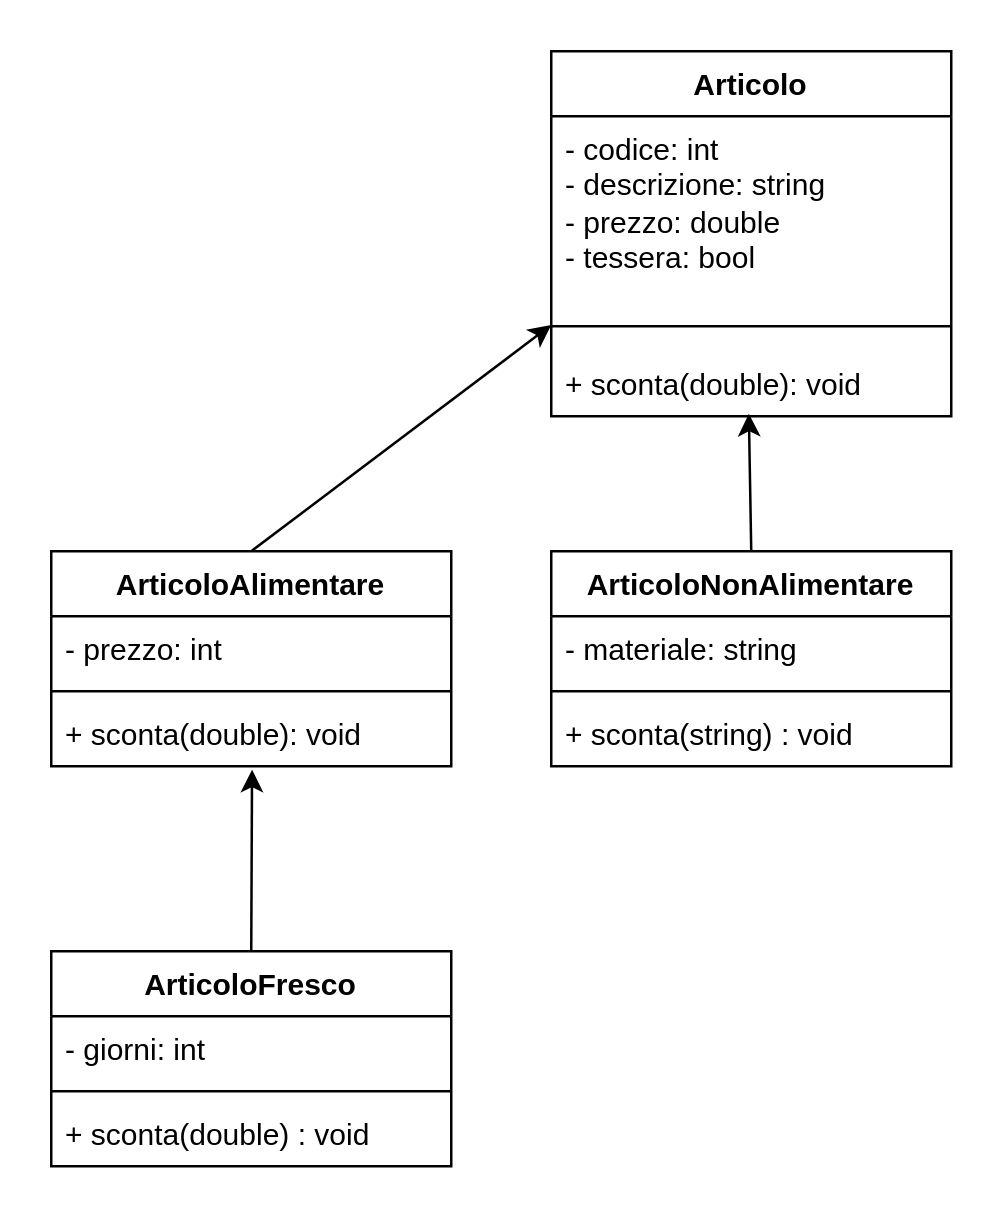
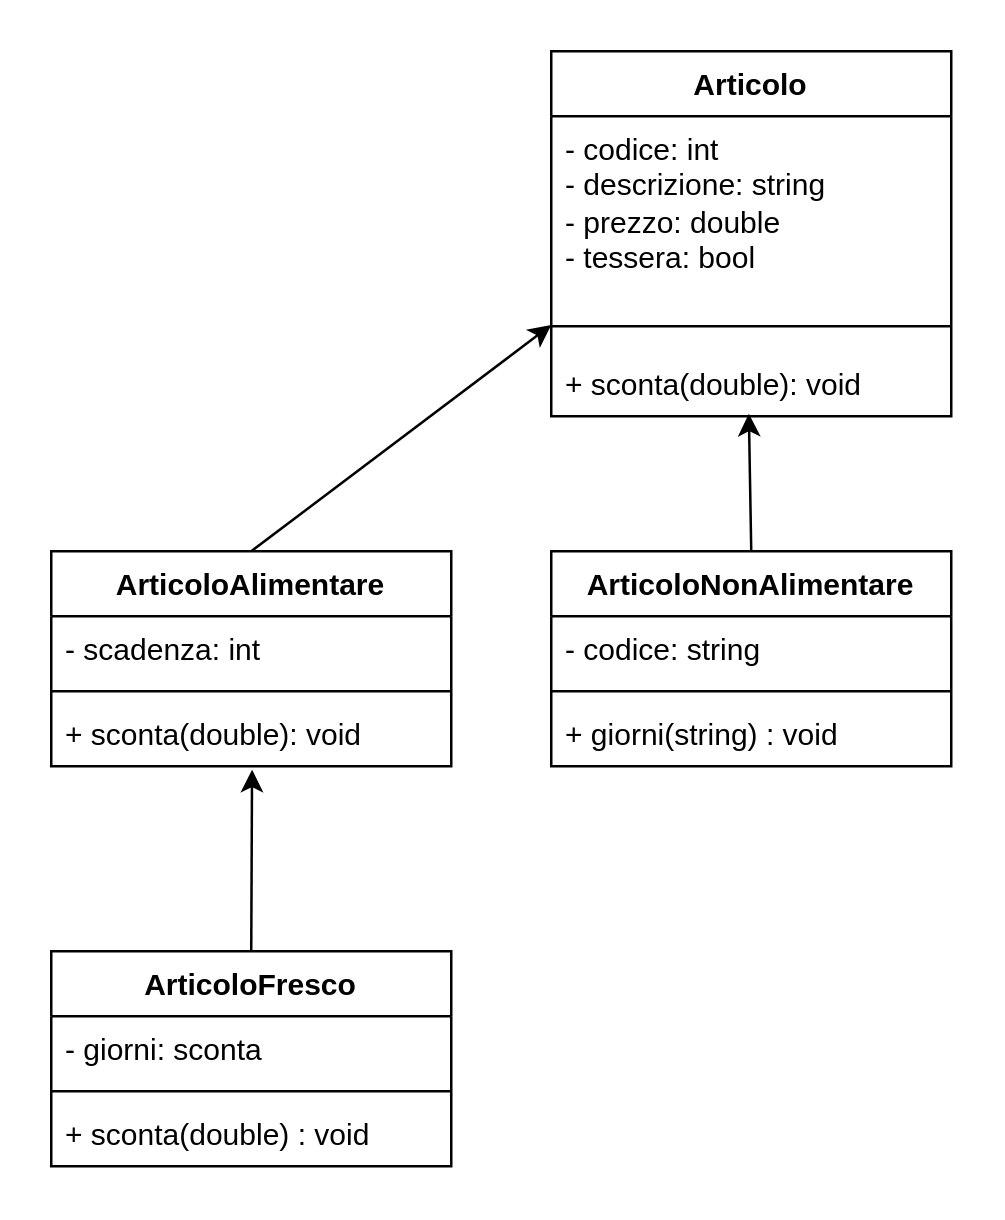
node "- prezzo: int": label "- prezzo: int" -> "- scadenza: int"
node "- materiale: string": label "- materiale: string" -> "- codice: string"
node "+ sconta(string) : void": label "+ sconta(string) : void" -> "+ giorni(string) : void"
node "- giorni: int": label "- giorni: int" -> "- giorni: sconta"
